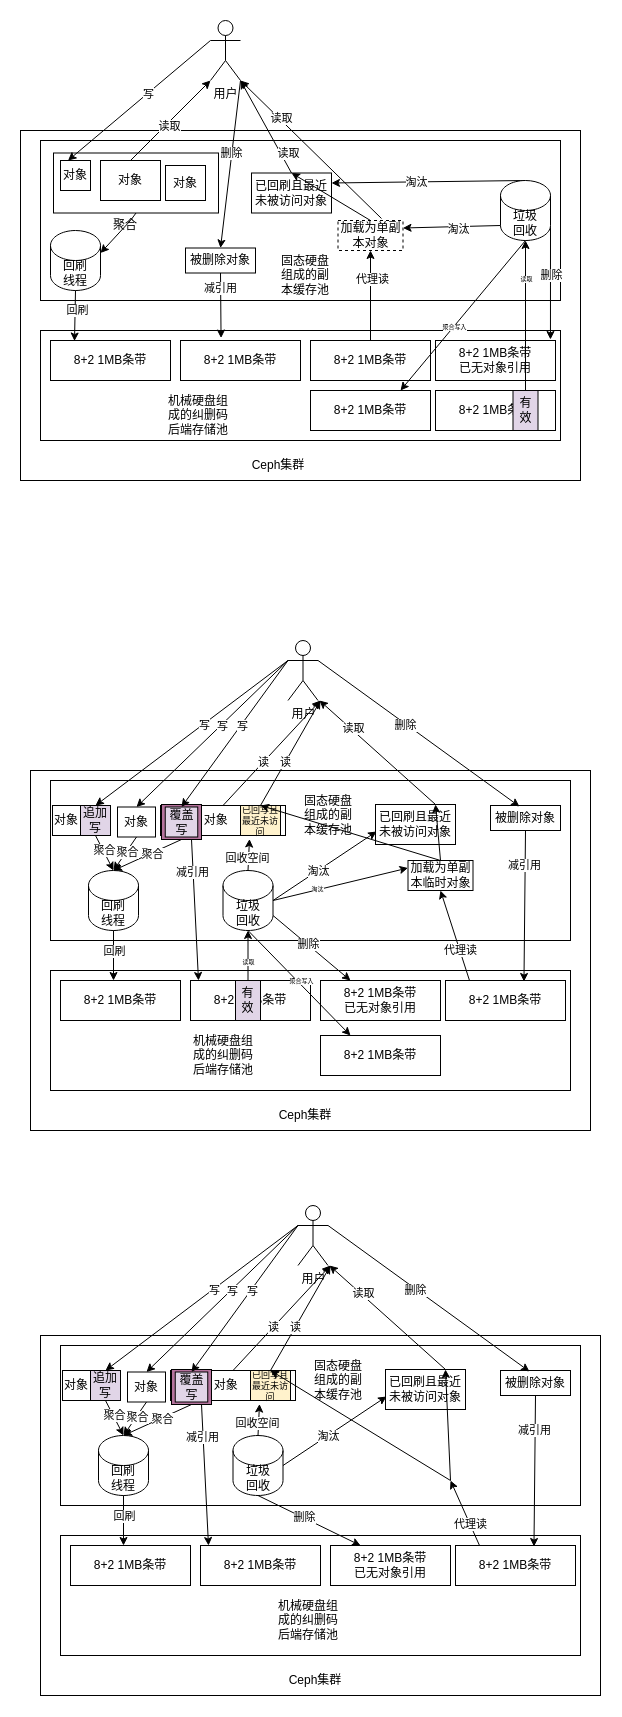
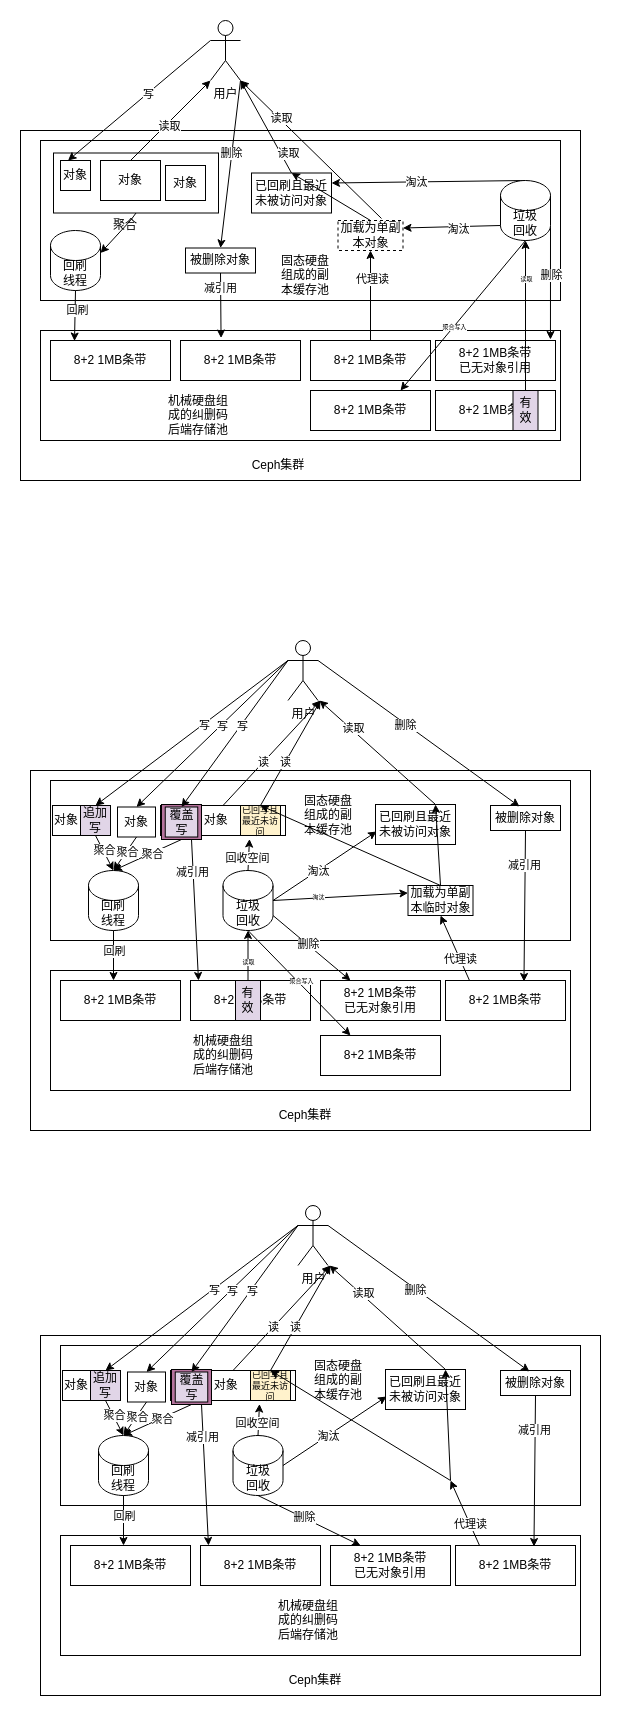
node "加载为单副本临时对象": moved (441, 876) -> (441, 901)
